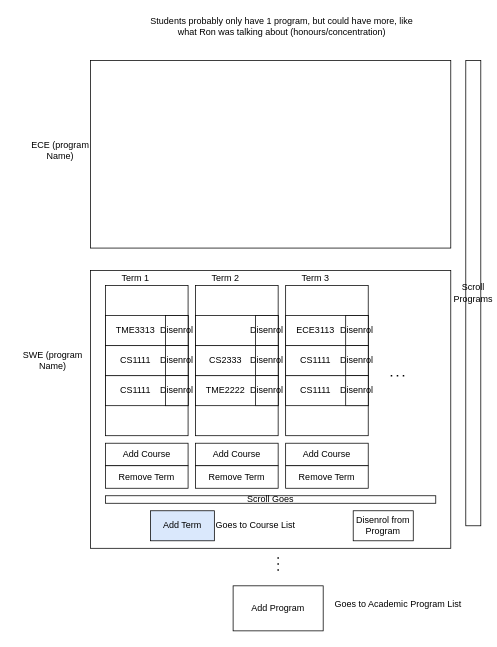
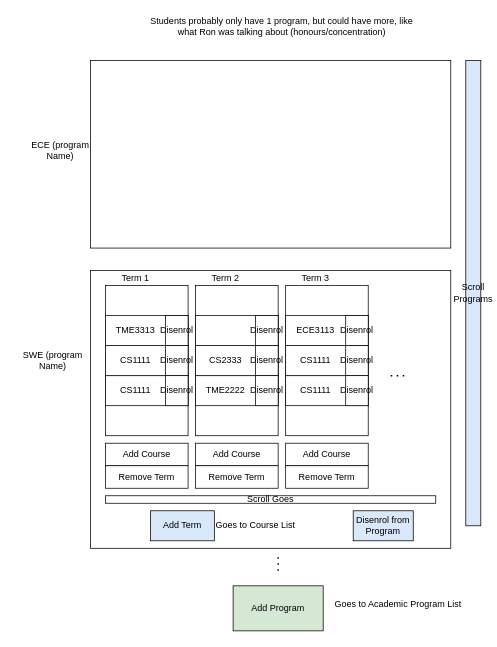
node "Scroll Programs": fillcolor #ffffff -> #dae8fc
node "Disenrol from Program": fillcolor #ffffff -> #dae8fc
node "Add Program": fillcolor #ffffff -> #d5e8d4
